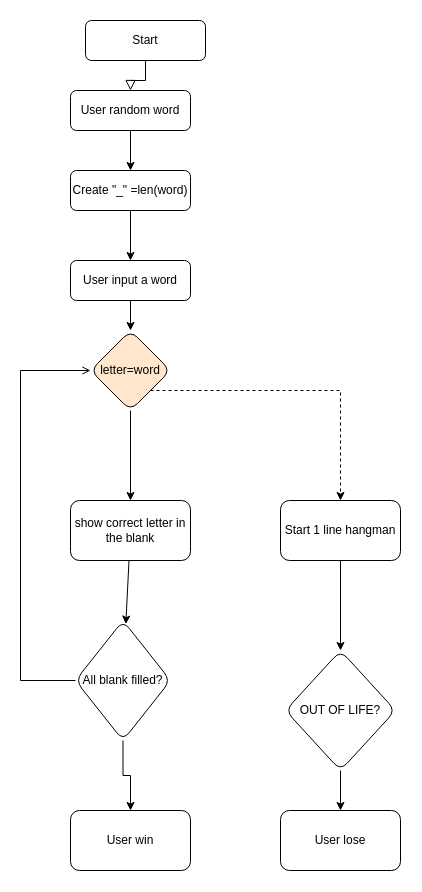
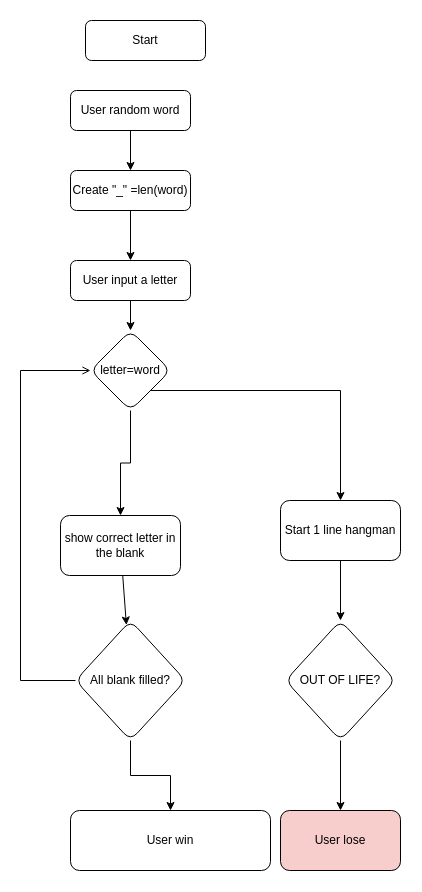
edge "Start" -> "User random word": removed
node "User input a word": label "User input a word" -> "User input a letter"
node "letter=word": fillcolor #ffe6cc -> #ffffff
edge "letter=word" -> "Start 1 line hangman": style dashed -> solid
node "show correct letter in the blank": moved (131, 531) -> (121, 546)
node "All blank filled?": size 95x120 -> 110x120
node "OUT OF LIFE?": moved (341, 711) -> (341, 681)
node "User win": size 120x60 -> 200x60
node "User lose": fillcolor #ffffff -> #f8cecc
